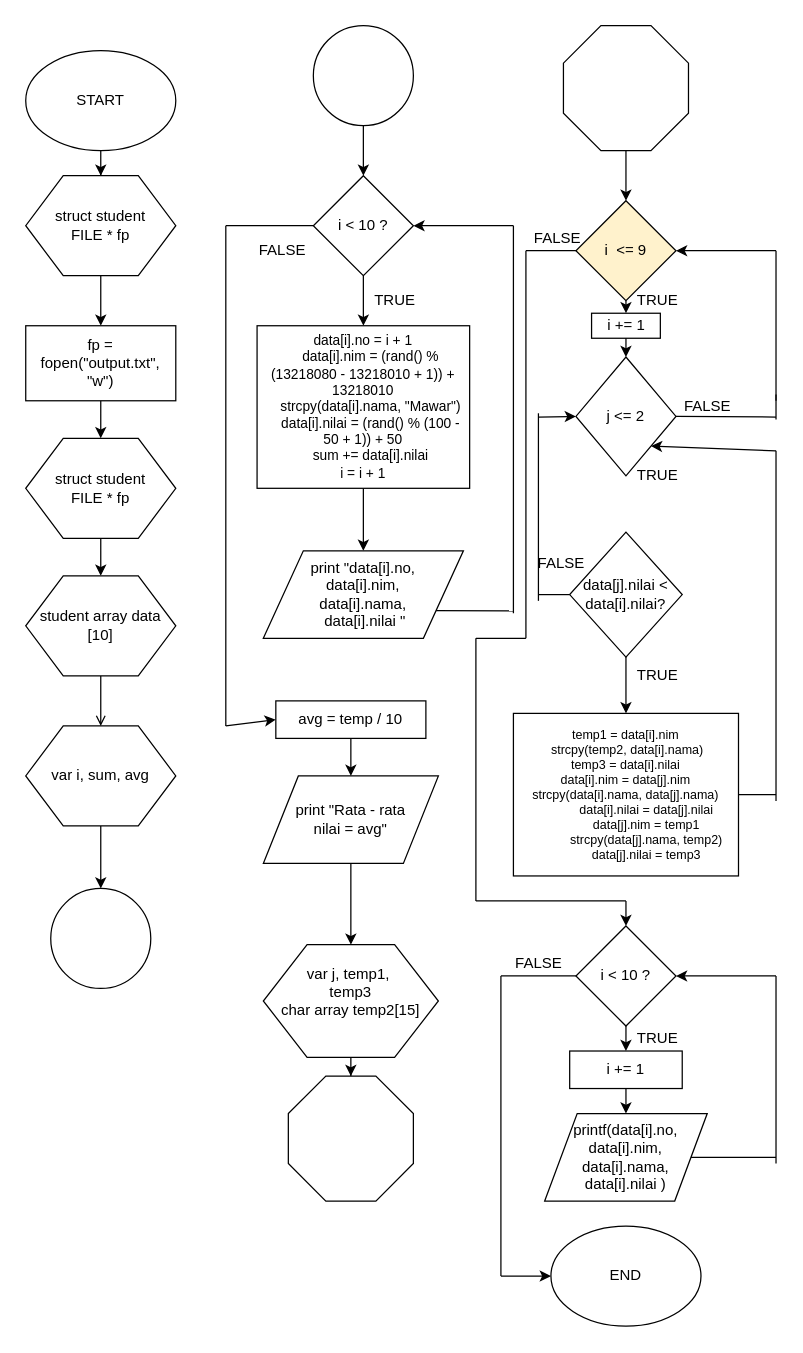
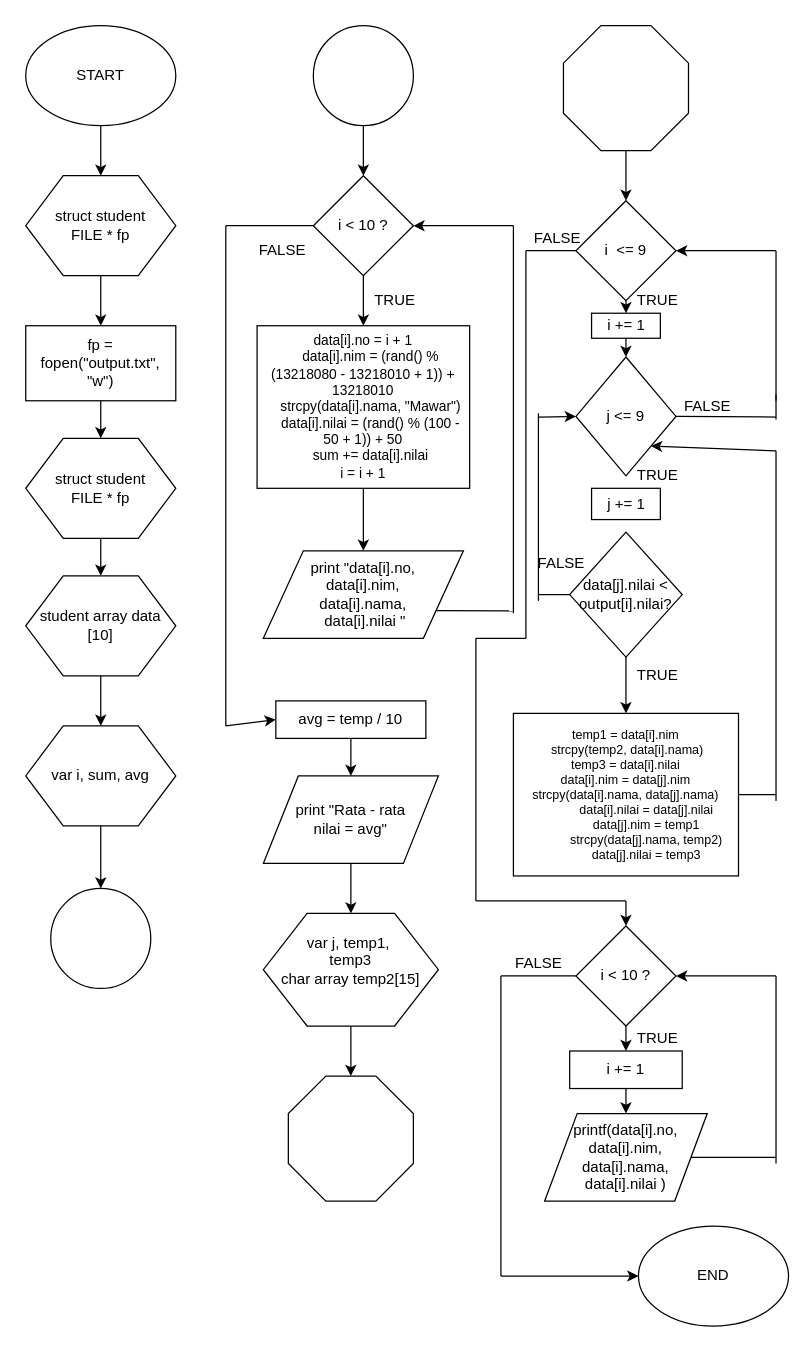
node "START": moved (101, 101) -> (101, 76)
node "i <= 9": fillcolor #fff2cc -> #ffffff
node "j <= 2": label "j <= 2" -> "j <= 9"
node "j += 1": added
node "data[j].nilai < data[i].nilai?": label "data[j].nilai < data[i].nilai?" -> "data[j].nilai < output[i].nilai?"
edge "student array data [10]" -> "var i, sum, avg": arrowhead open -> classic
node "var j, temp1, temp3 char array temp2[15]": moved (351, 1001) -> (351, 969)
node "END": moved (626, 1276) -> (713, 1276)
